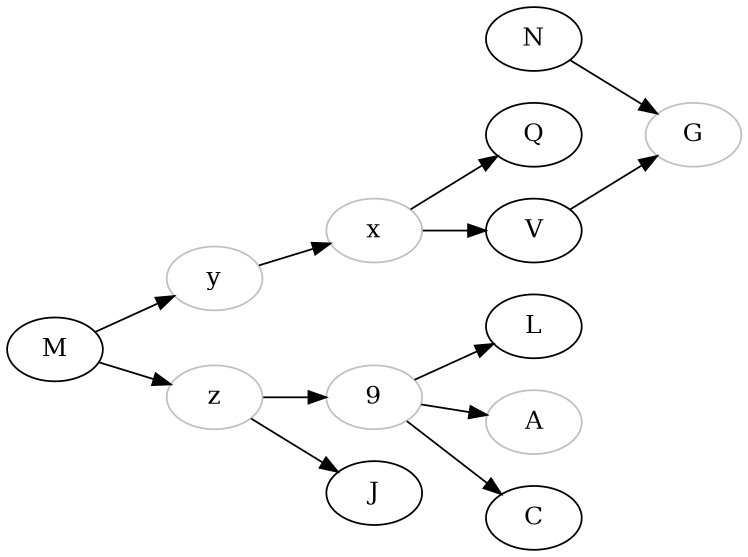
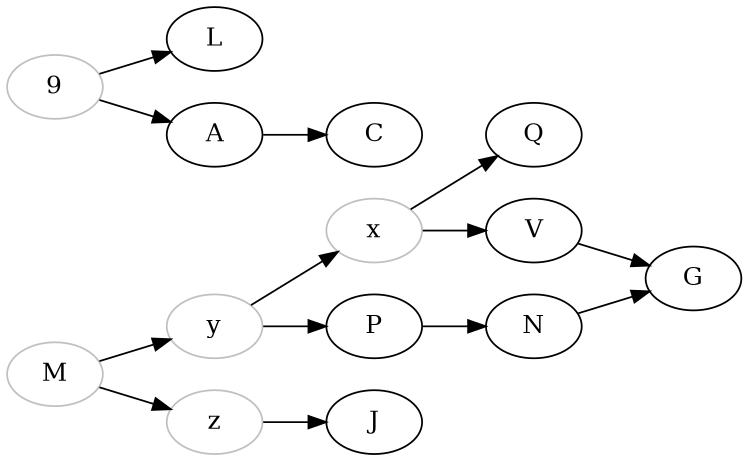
node "G": color grey -> black
node "P": added
node "M": color black -> grey
edge "z" -> "9": removed
node "A": color grey -> black
edge "9" -> "C": now "A" -> "C"
